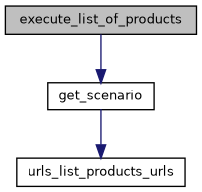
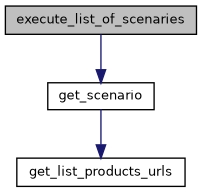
node "execute_list_of_products": label "execute_list_of_products" -> "execute_list_of_scenaries"
node "urls_list_products_urls": label "urls_list_products_urls" -> "get_list_products_urls"
